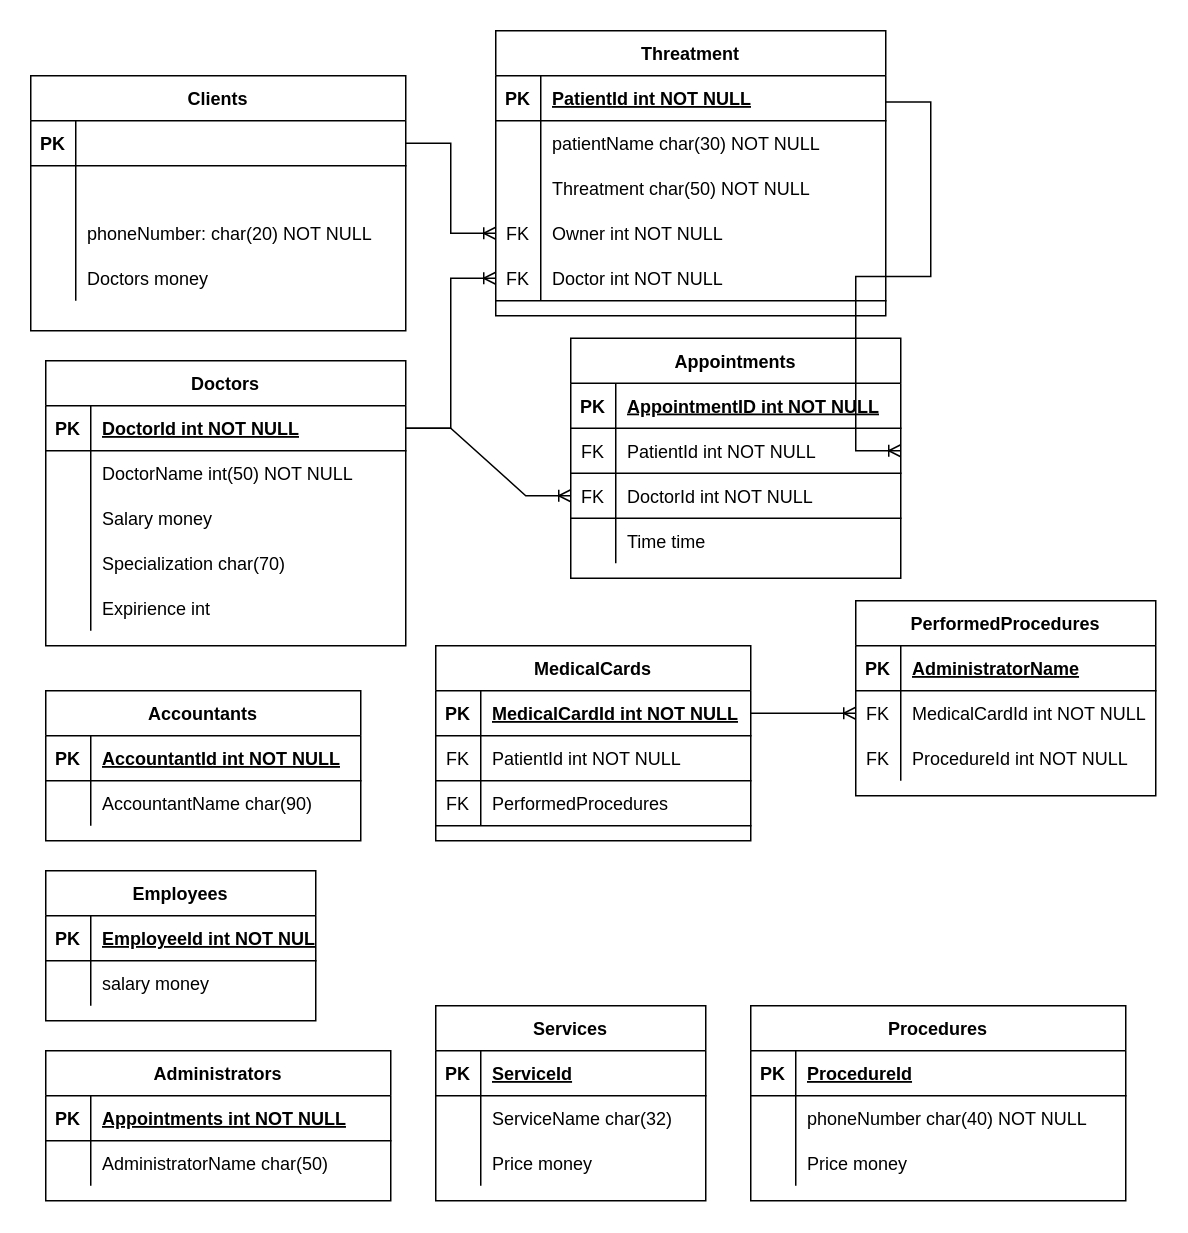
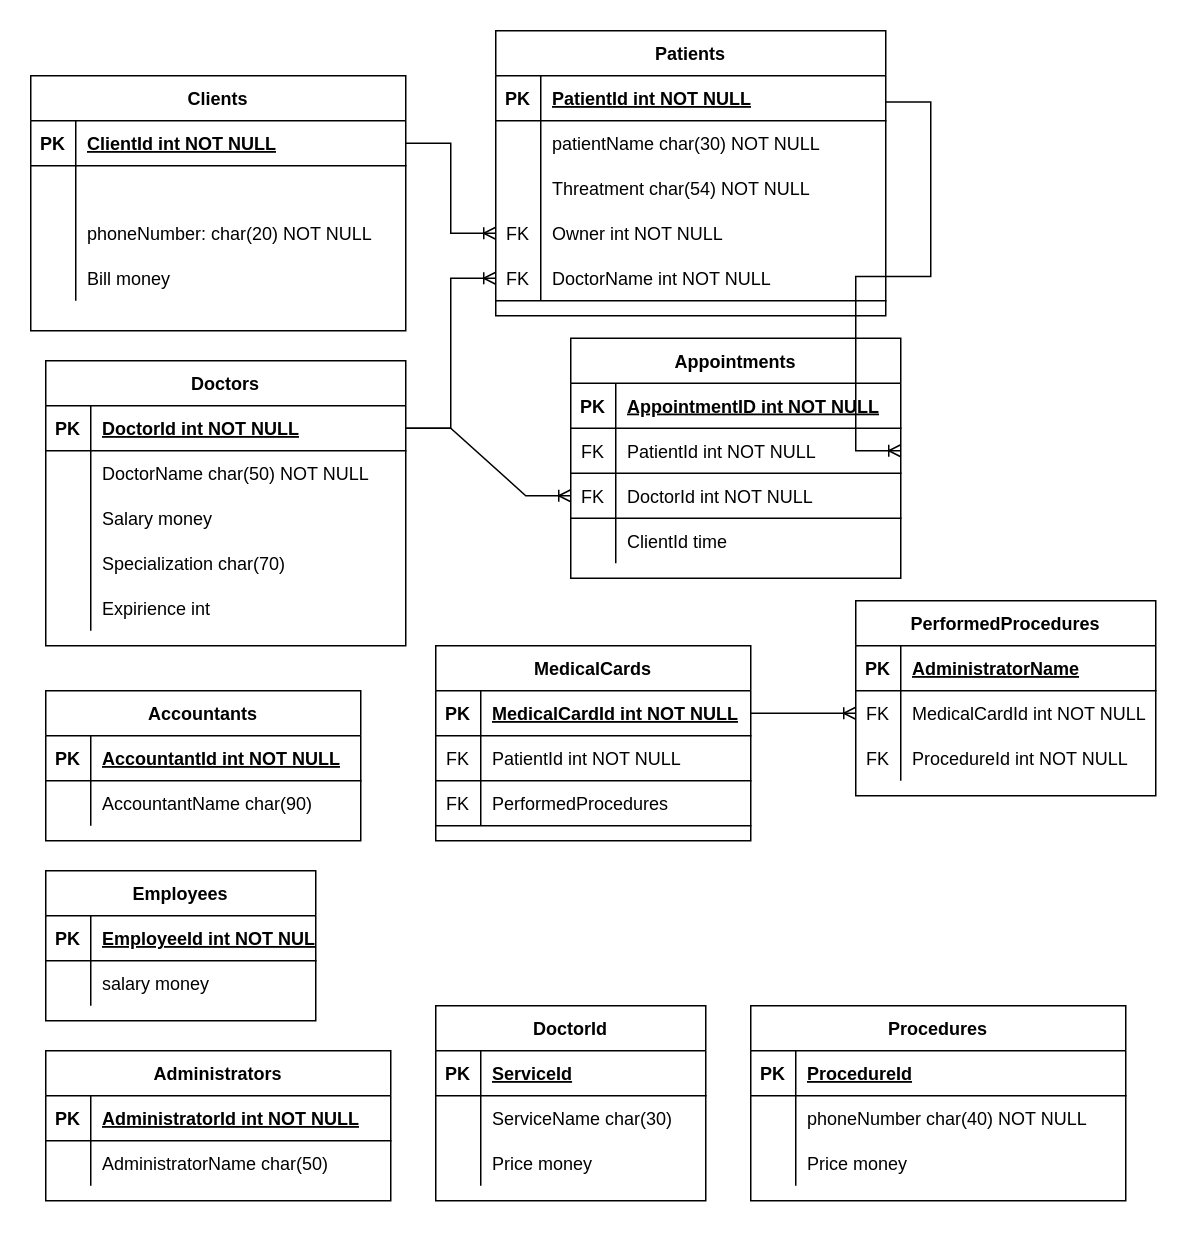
node "Threatment": label "Threatment" -> "Patients"
node "ClientId int NOT NULL": added
node "Threatment char(50) NOT NULL": label "Threatment char(50) NOT NULL" -> "Threatment char(54) NOT NULL"
node "Doctors money": label "Doctors money" -> "Bill money"
node "Doctor int NOT NULL": label "Doctor int NOT NULL" -> "DoctorName int NOT NULL"
node "DoctorName int(50) NOT NULL": label "DoctorName int(50) NOT NULL" -> "DoctorName char(50) NOT NULL"
node "Time time": label "Time time" -> "ClientId time"
node "Services": label "Services" -> "DoctorId"
node "Appointments int NOT NULL": label "Appointments int NOT NULL" -> "AdministratorId int NOT NULL"
node "ServiceName char(32)": label "ServiceName char(32)" -> "ServiceName char(30)"
